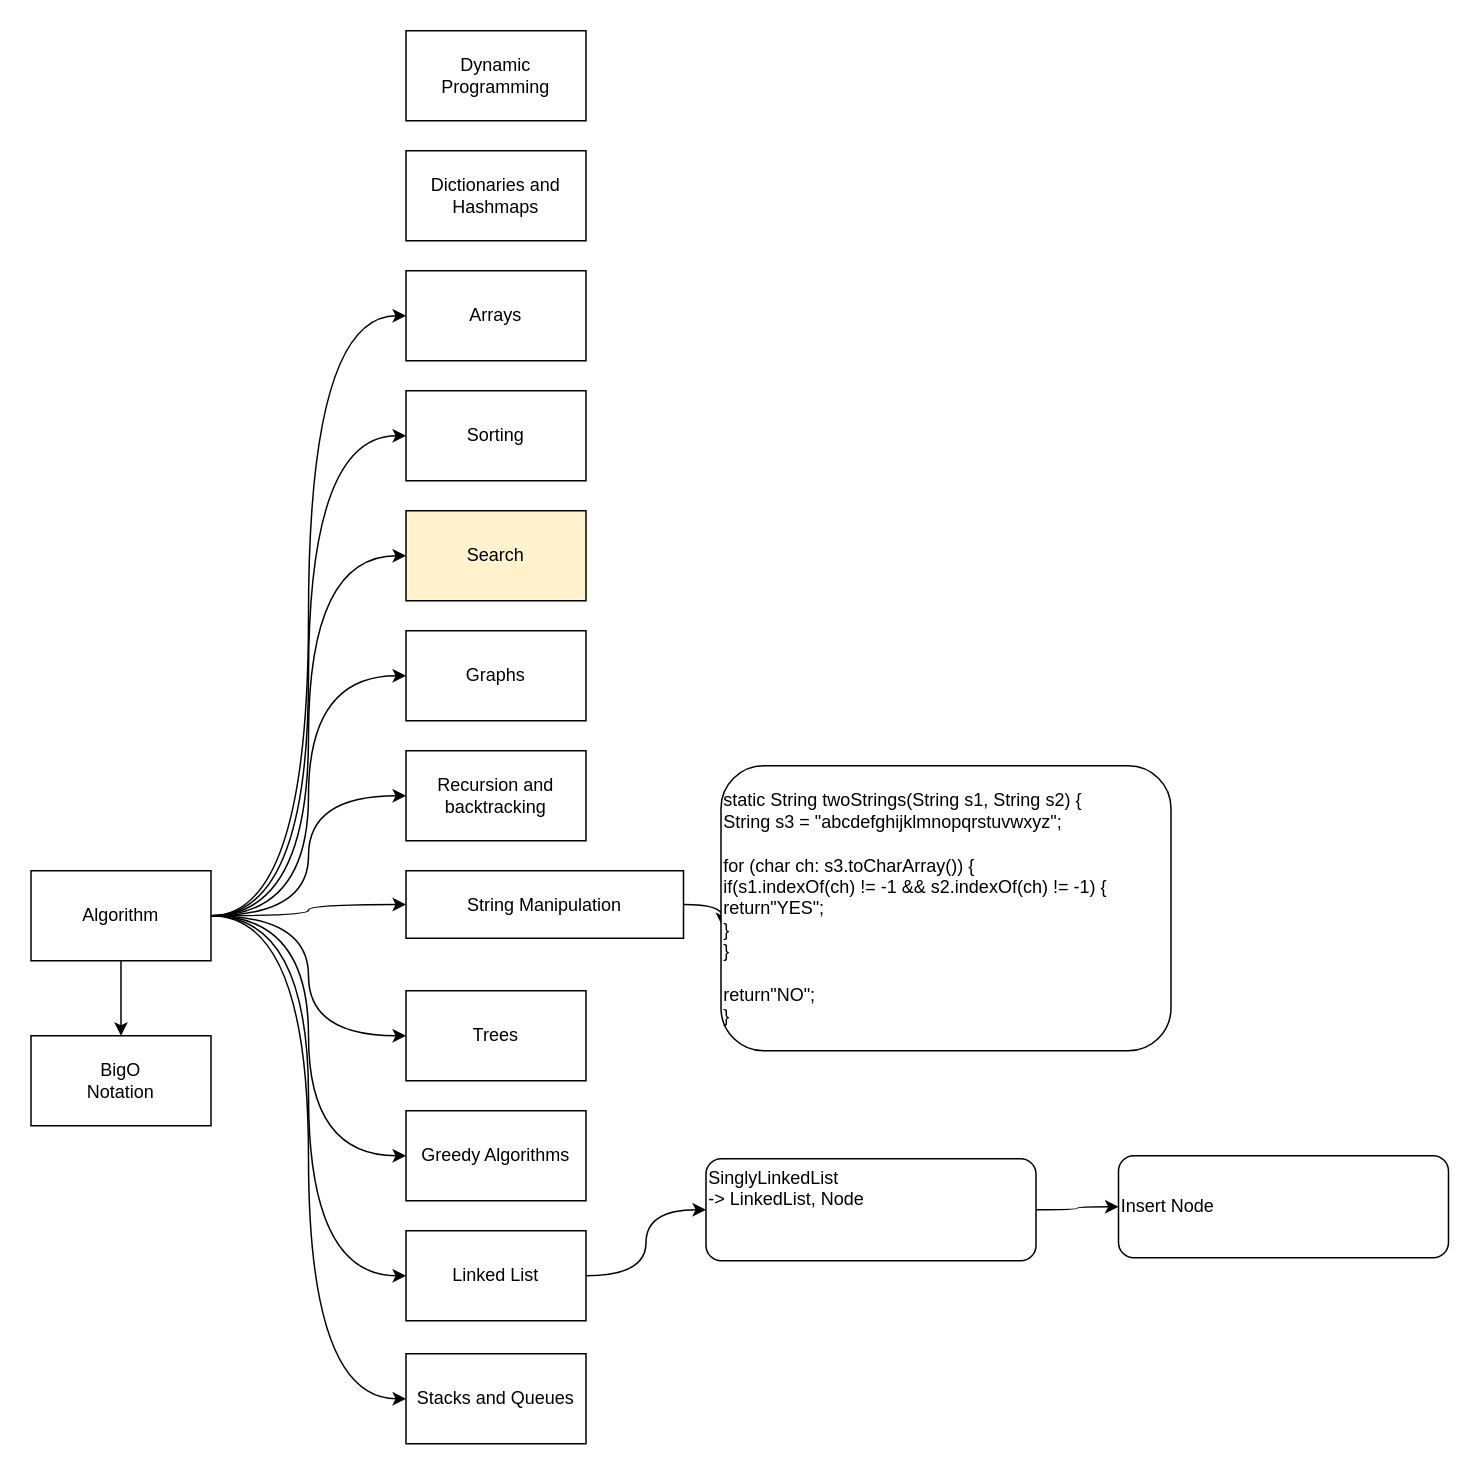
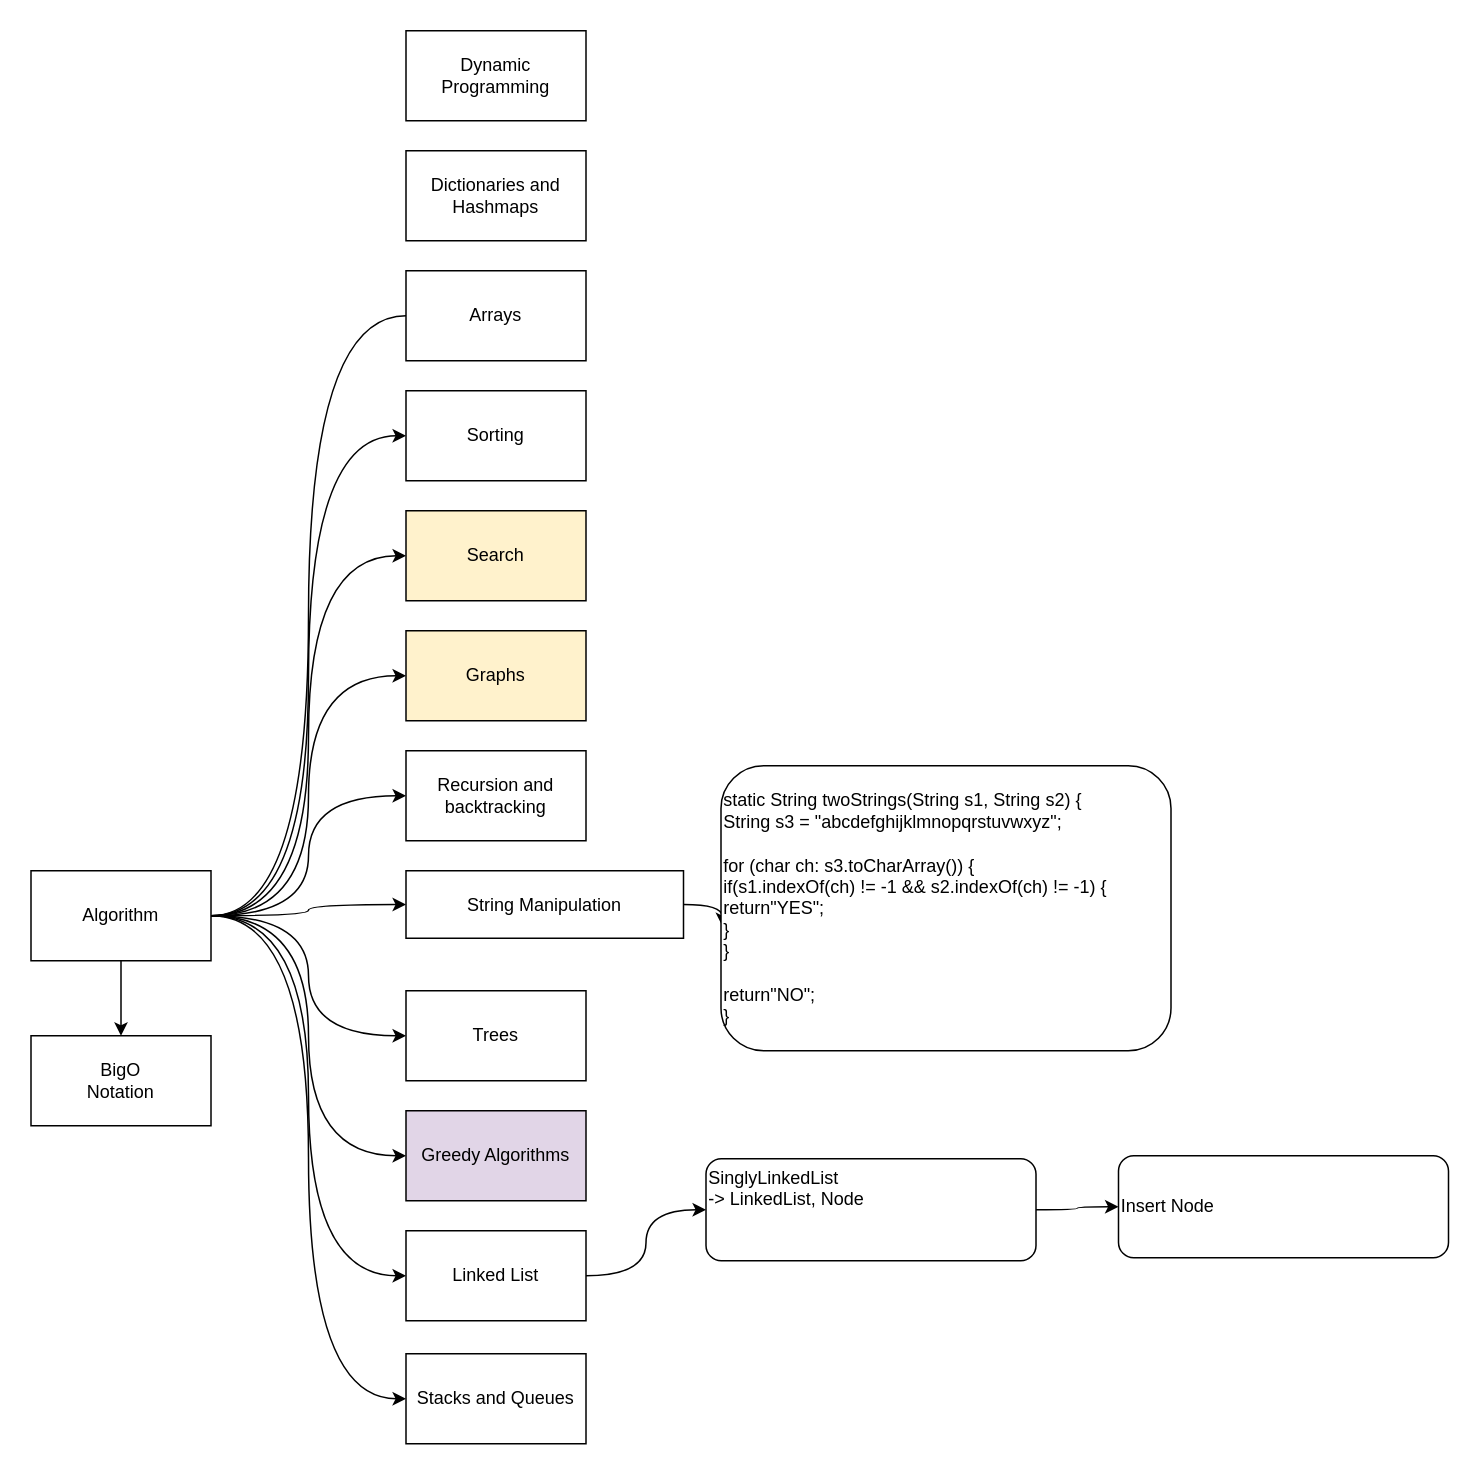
edge "Algorithm" -> "Arrays": arrowhead classic -> none
node "Graphs": fillcolor #ffffff -> #fff2cc
node "Greedy Algorithms": fillcolor #ffffff -> #e1d5e7
